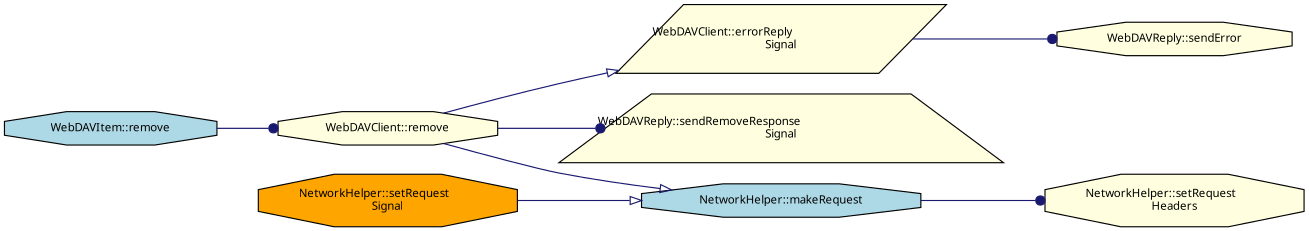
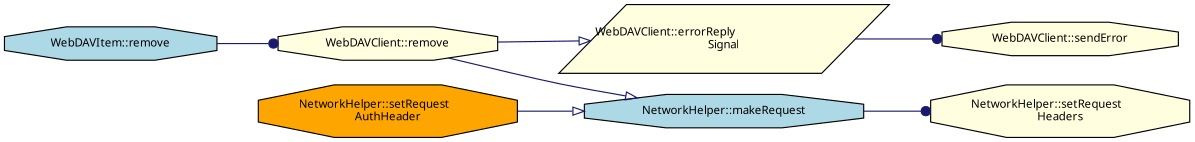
node "WebDAVReply::sendError": label "WebDAVReply::sendError" -> "WebDAVClient::sendError"
node "WebDAVReply::sendRemoveResponse Signal": removed
node "NetworkHelper::setRequest Signal": label "NetworkHelper::setRequest Signal" -> "NetworkHelper::setRequest AuthHeader"
